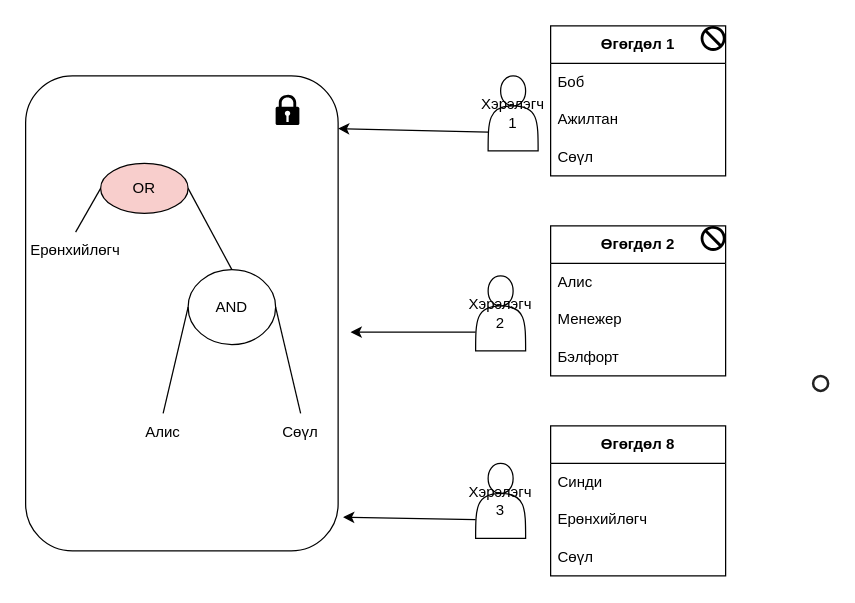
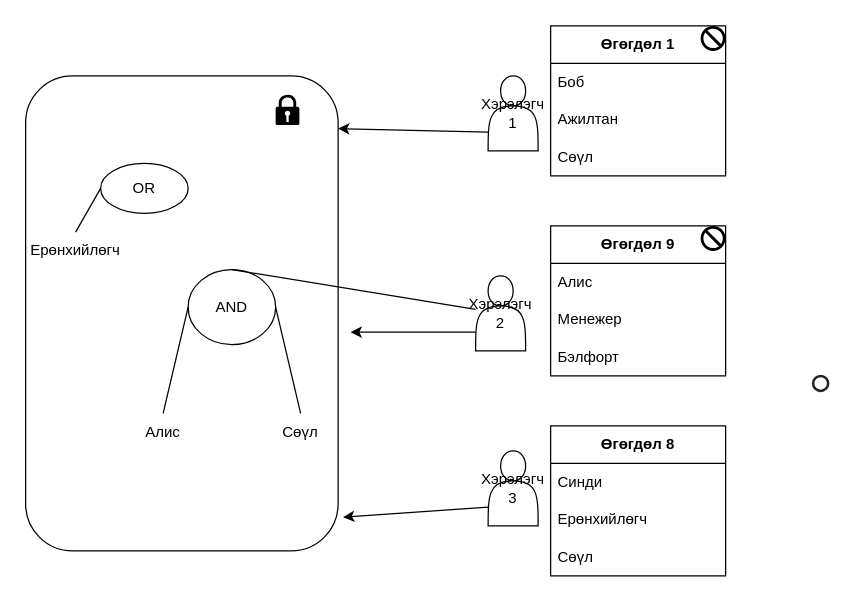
node "OR": fillcolor #f8cecc -> #ffffff
edge "OR" -- "AND": now "Хэрэлэгч 2" -- "AND"
node "Өгөгдөл 2": label "Өгөгдөл 2" -> "Өгөгдөл 9"
node "Хэрэлэгч 3": moved (501, 501) -> (513, 488)
